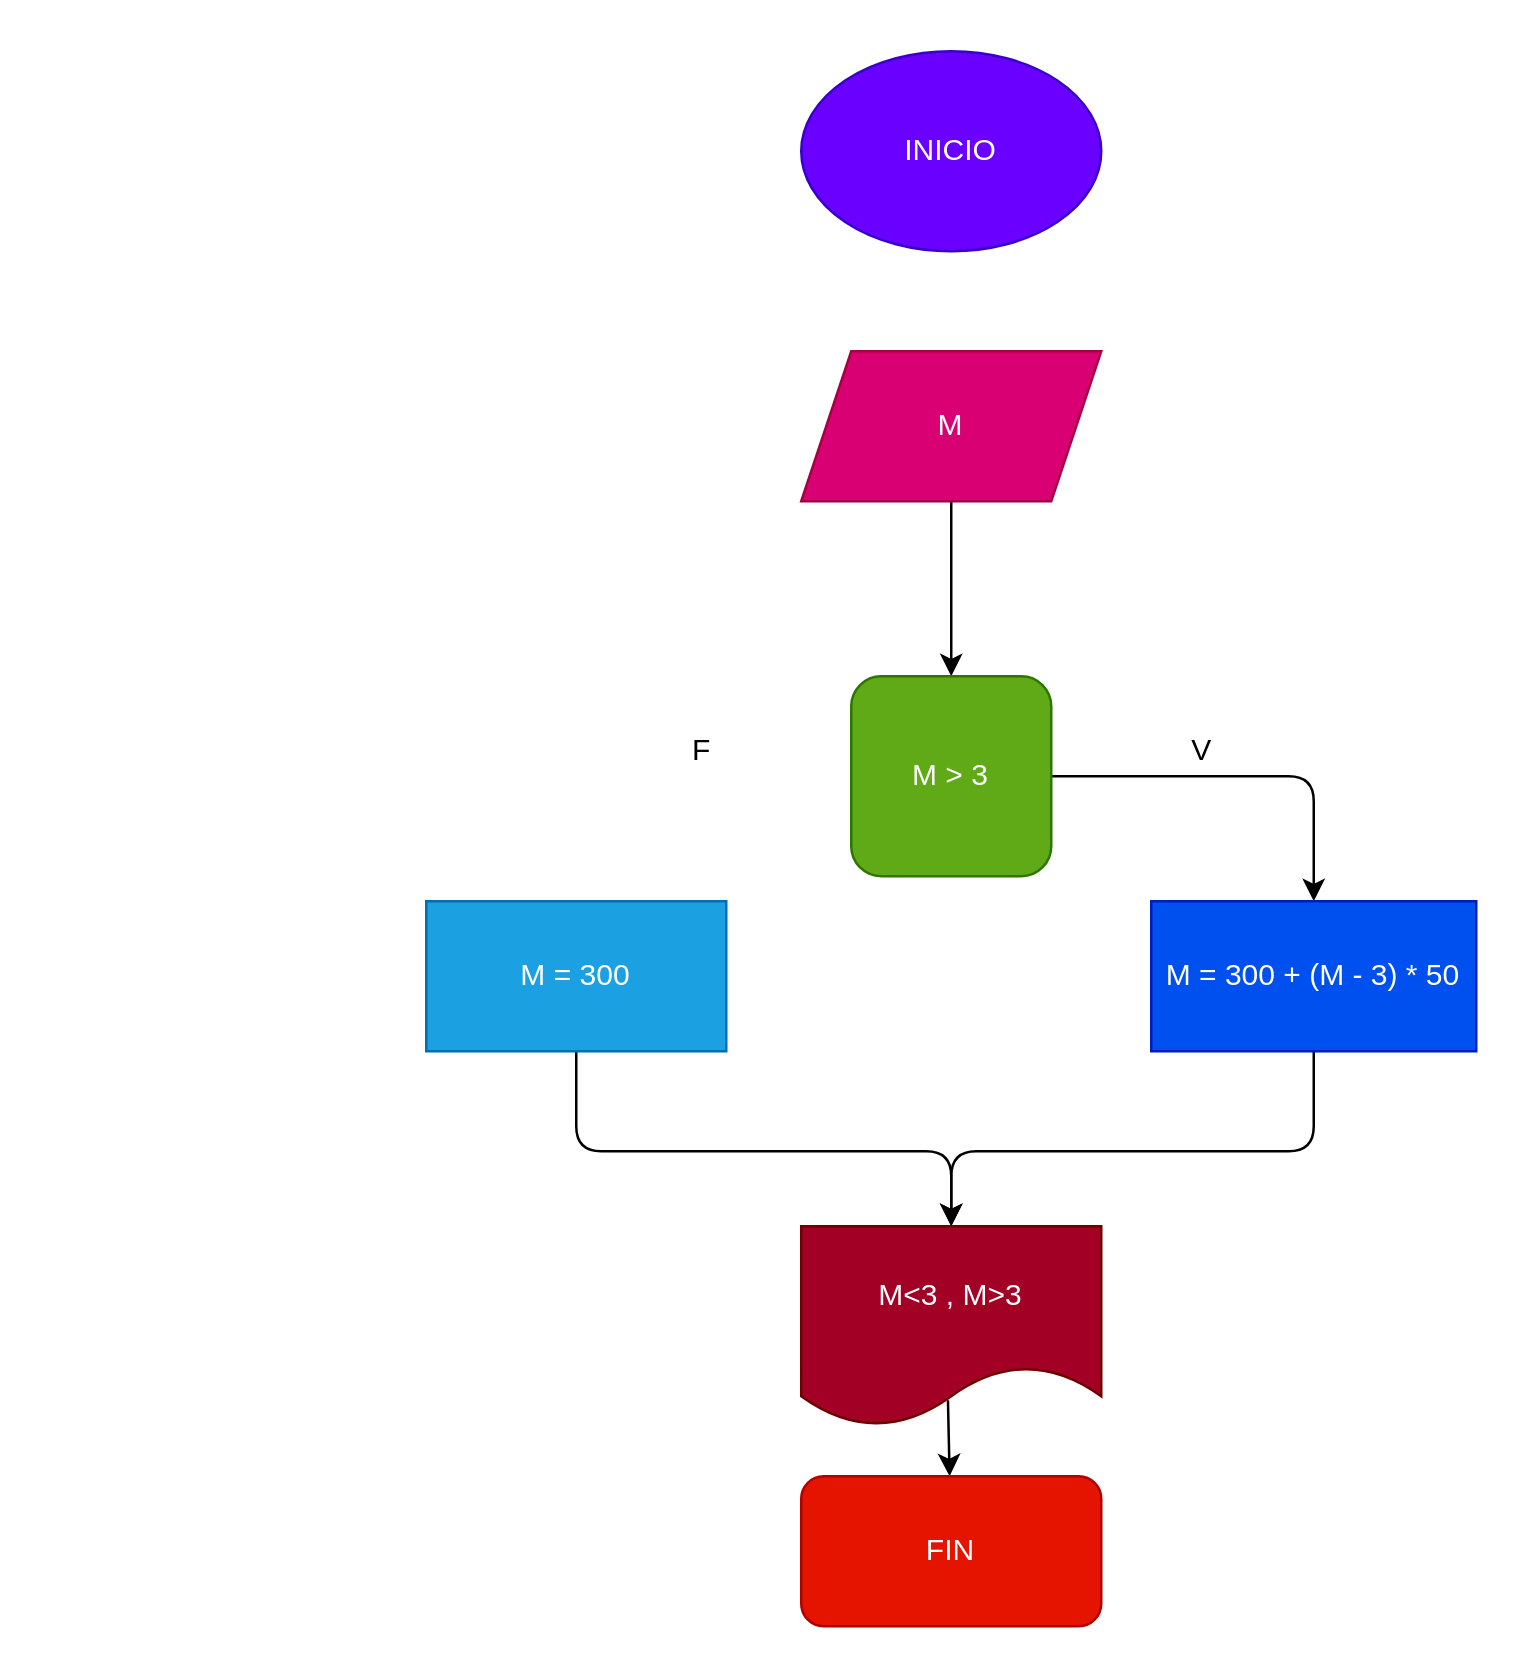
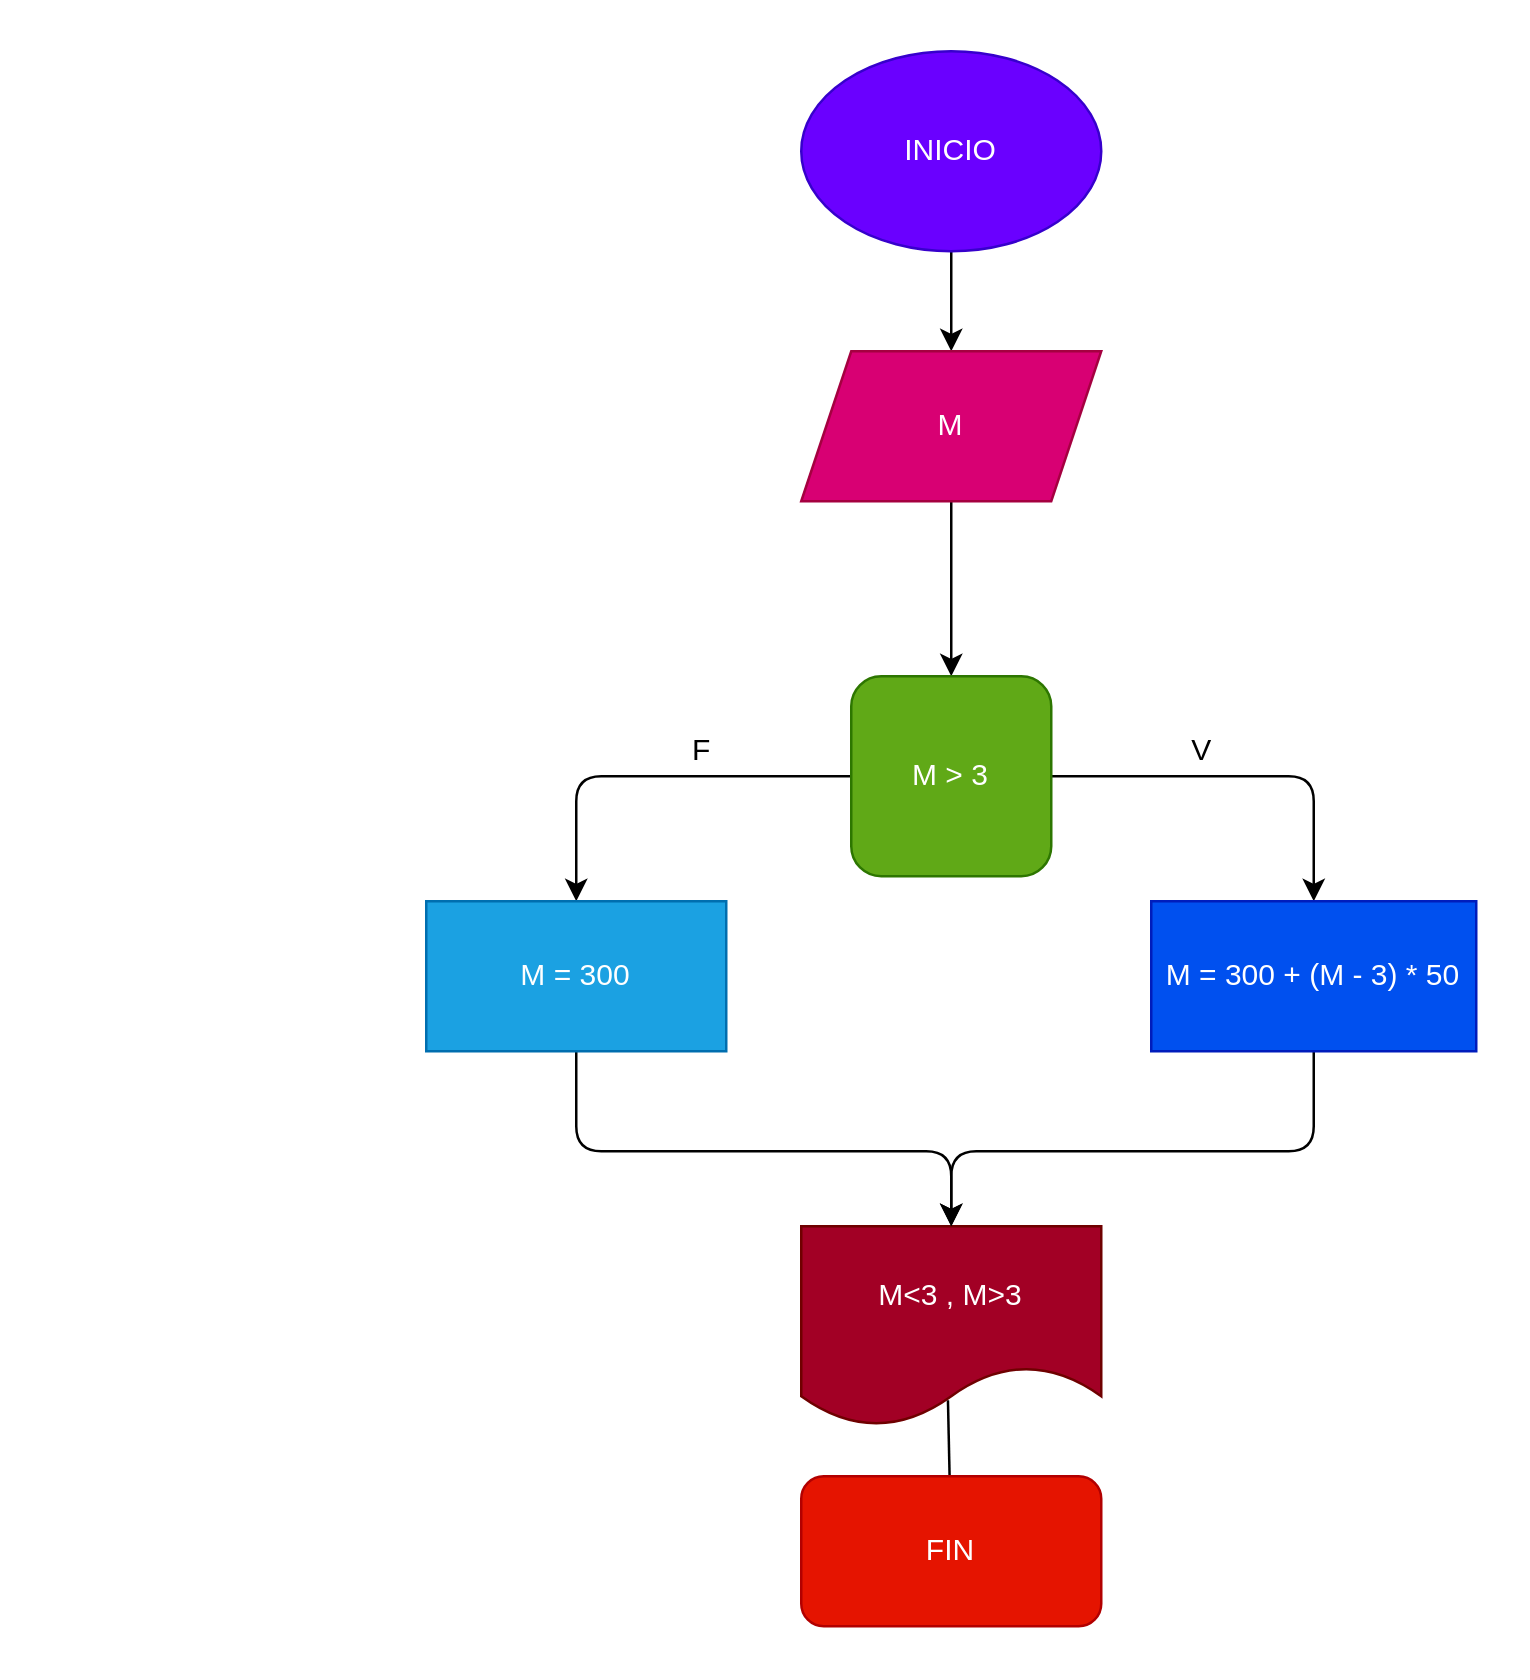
edge "INICIO" -> "M": added
edge "M > 3" -> "M = 300": added
edge "M<3 , M>3" -> "FIN": arrowhead classic -> none
